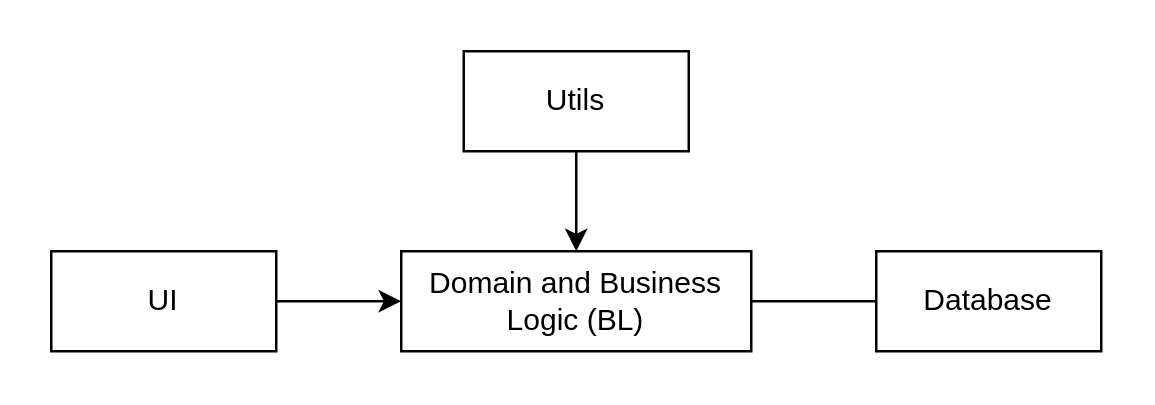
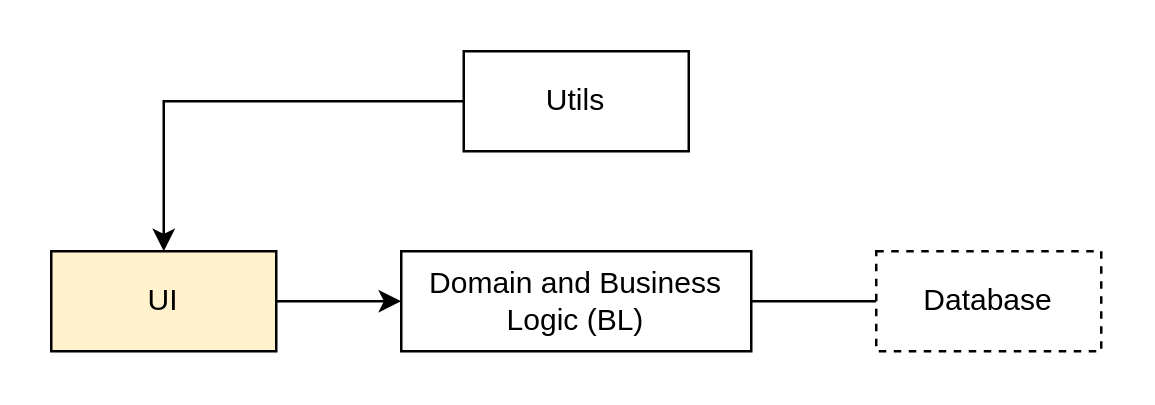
edge "Utils" -> "Domain and Business Logic (BL)": now "Utils" -> "UI"
node "UI": fillcolor #ffffff -> #fff2cc
node "Database": style solid -> dashed
